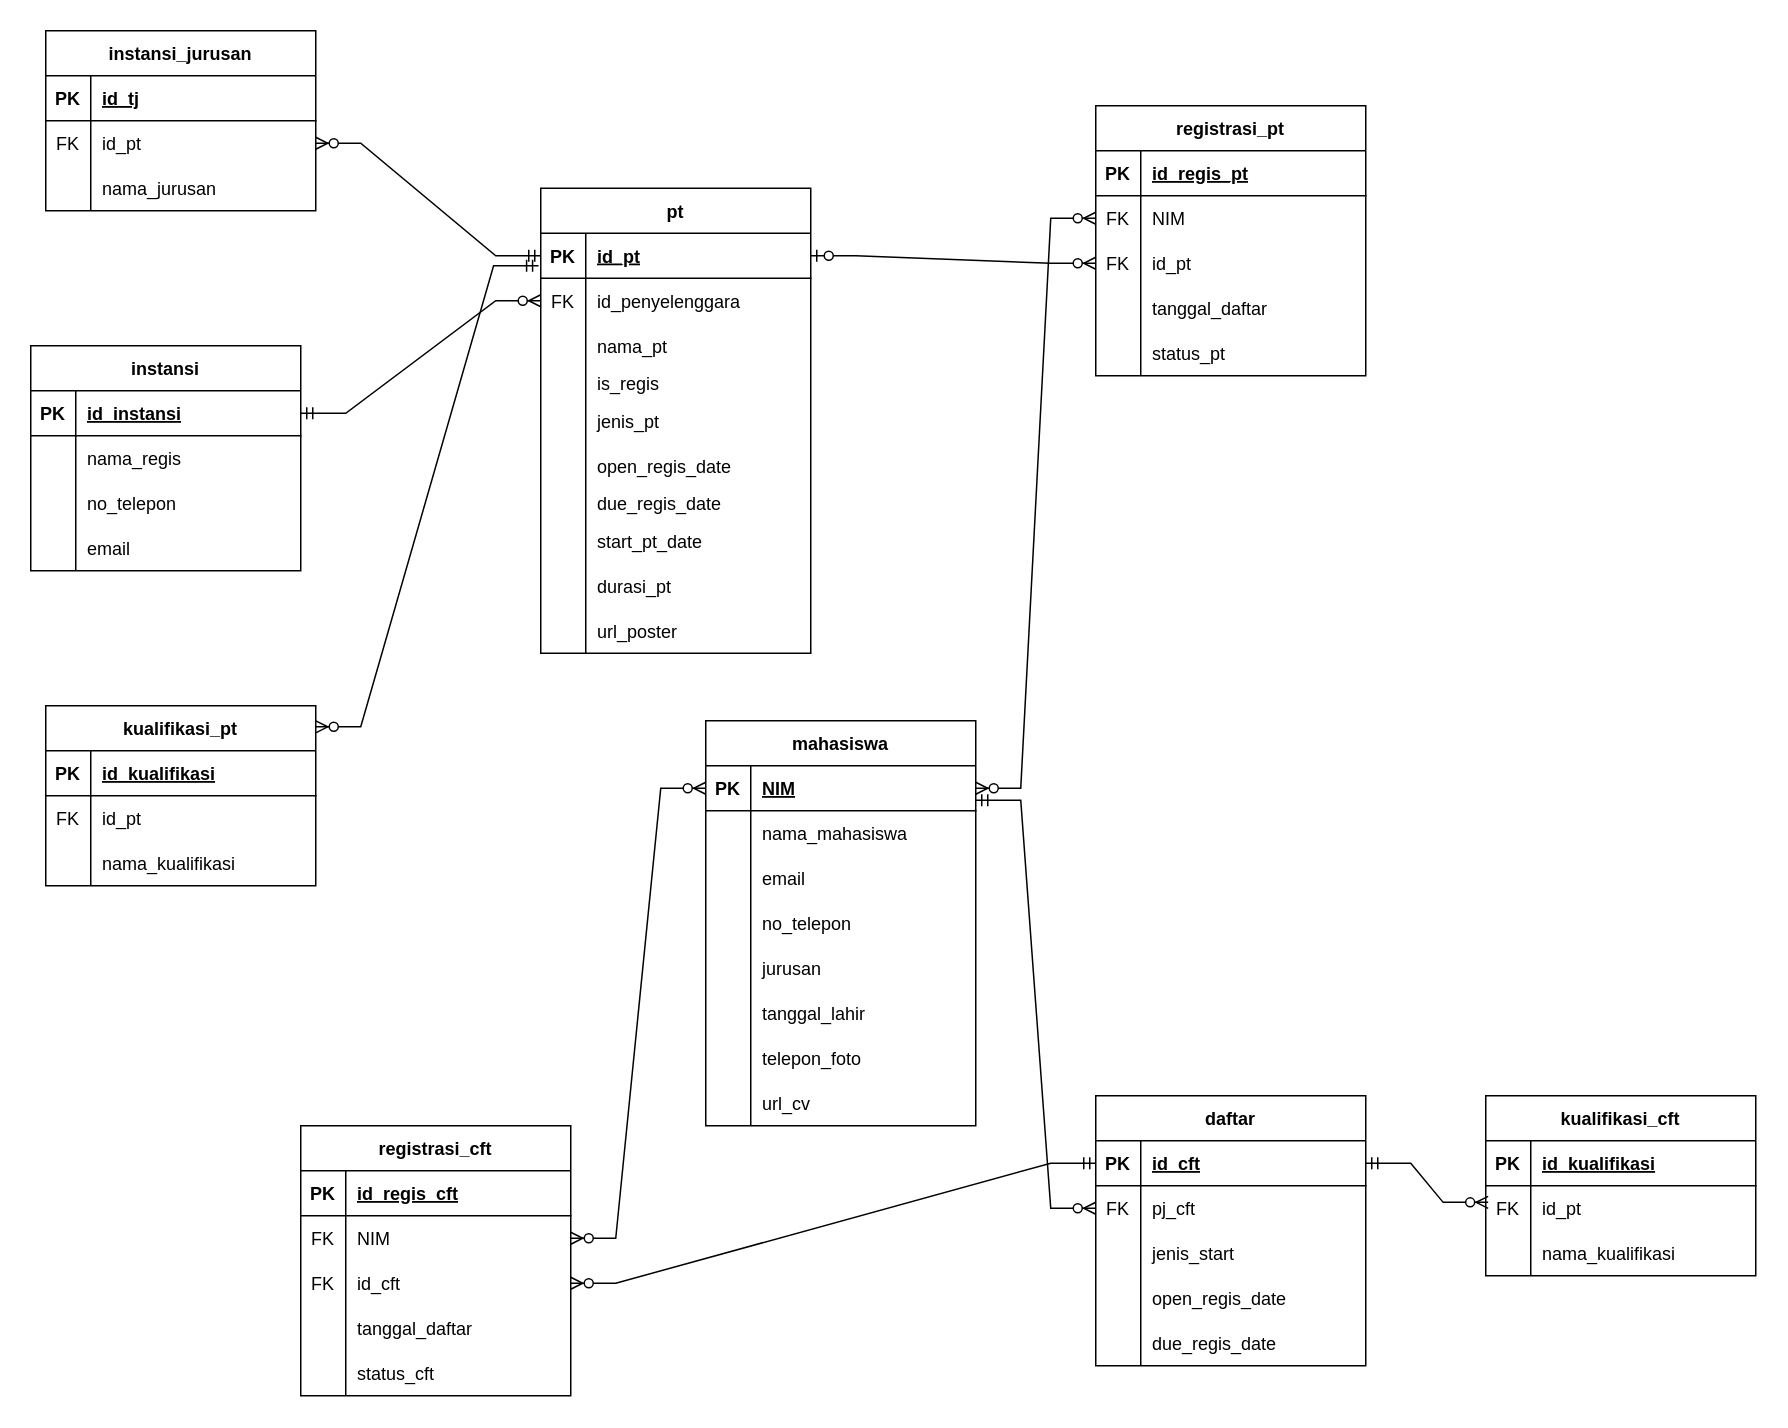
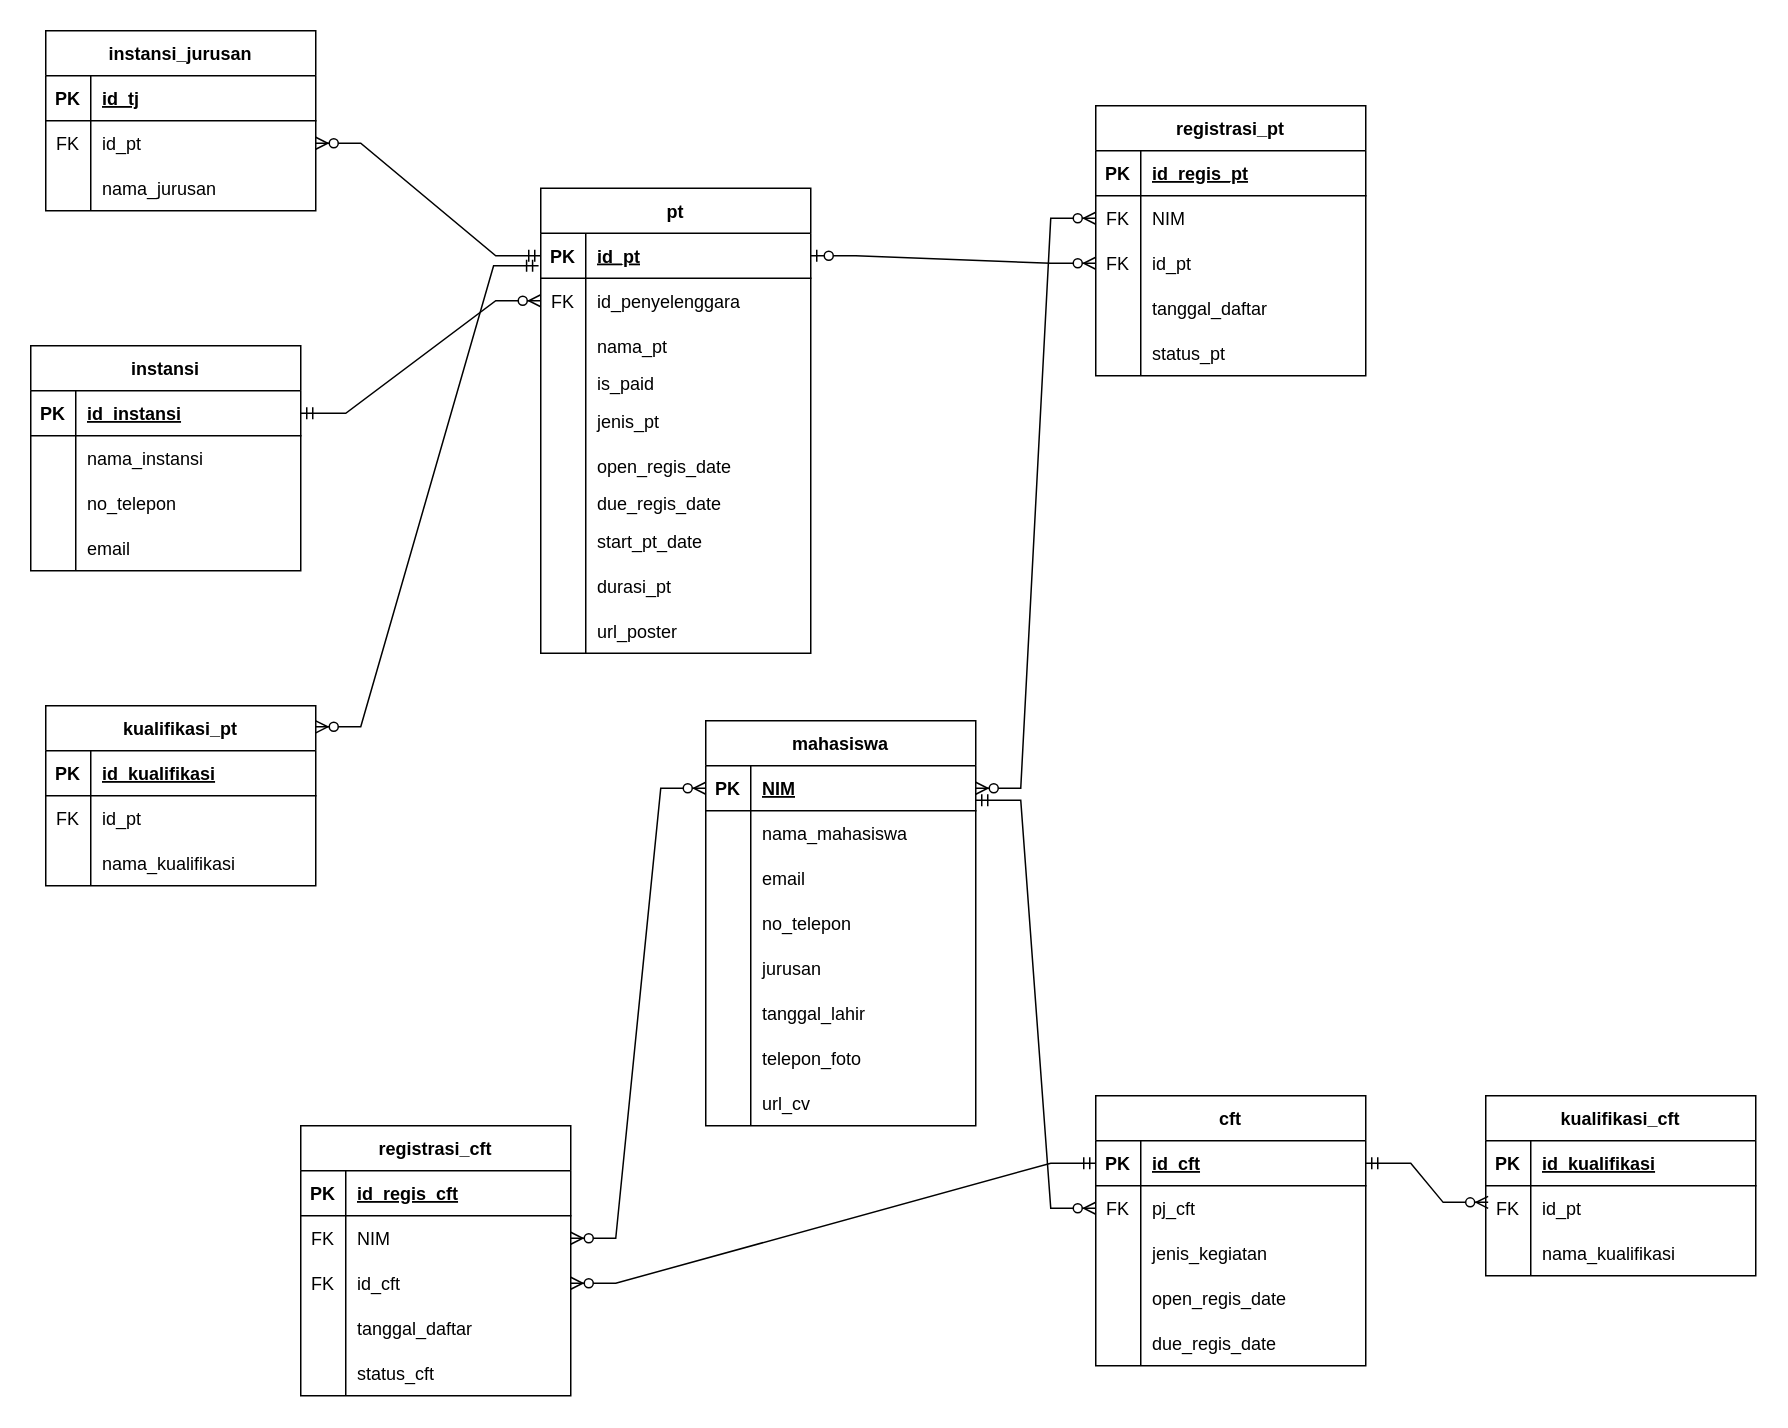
node "is_regis": label "is_regis" -> "is_paid"
node "nama_regis": label "nama_regis" -> "nama_instansi"
node "daftar": label "daftar" -> "cft"
node "jenis_start": label "jenis_start" -> "jenis_kegiatan"
